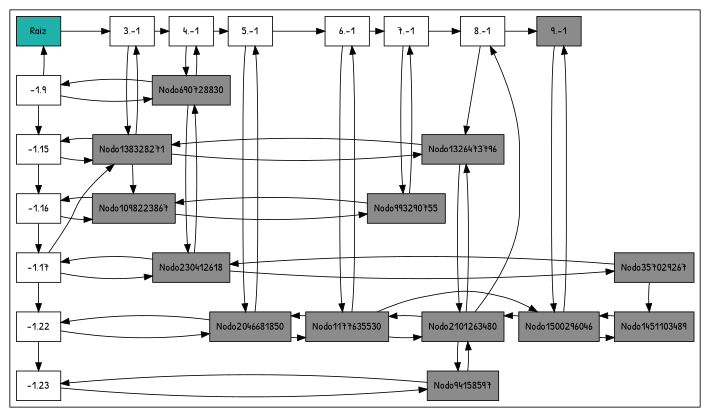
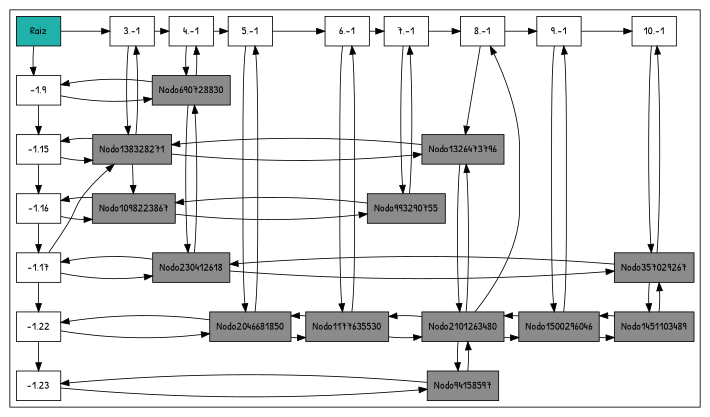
node "9,-1": fillcolor #8b8b8b -> white
node "10,-1": added
edge "-1,9" -> "Raiz": reversed
edge "Nodo1177635530" -> "Nodo1500296046": now "Nodo2101263480" -> "Nodo1500296046"
edge "Nodo1451103489" -> "Nodo357029267": added
